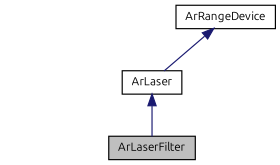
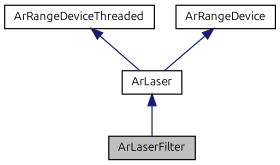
node "ArRangeDeviceThreaded": added
